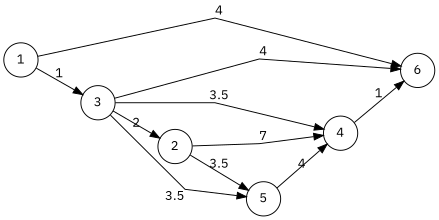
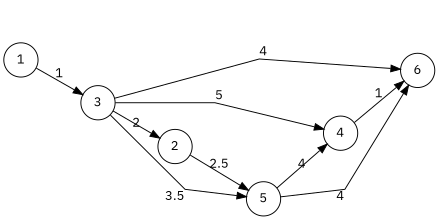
edge "1" -> "6": now "5" -> "6"
edge "3" -> "4": label "3.5" -> "5"
edge "2" -> "4": removed, label "7"
edge "2" -> "5": label "3.5" -> "2.5"
